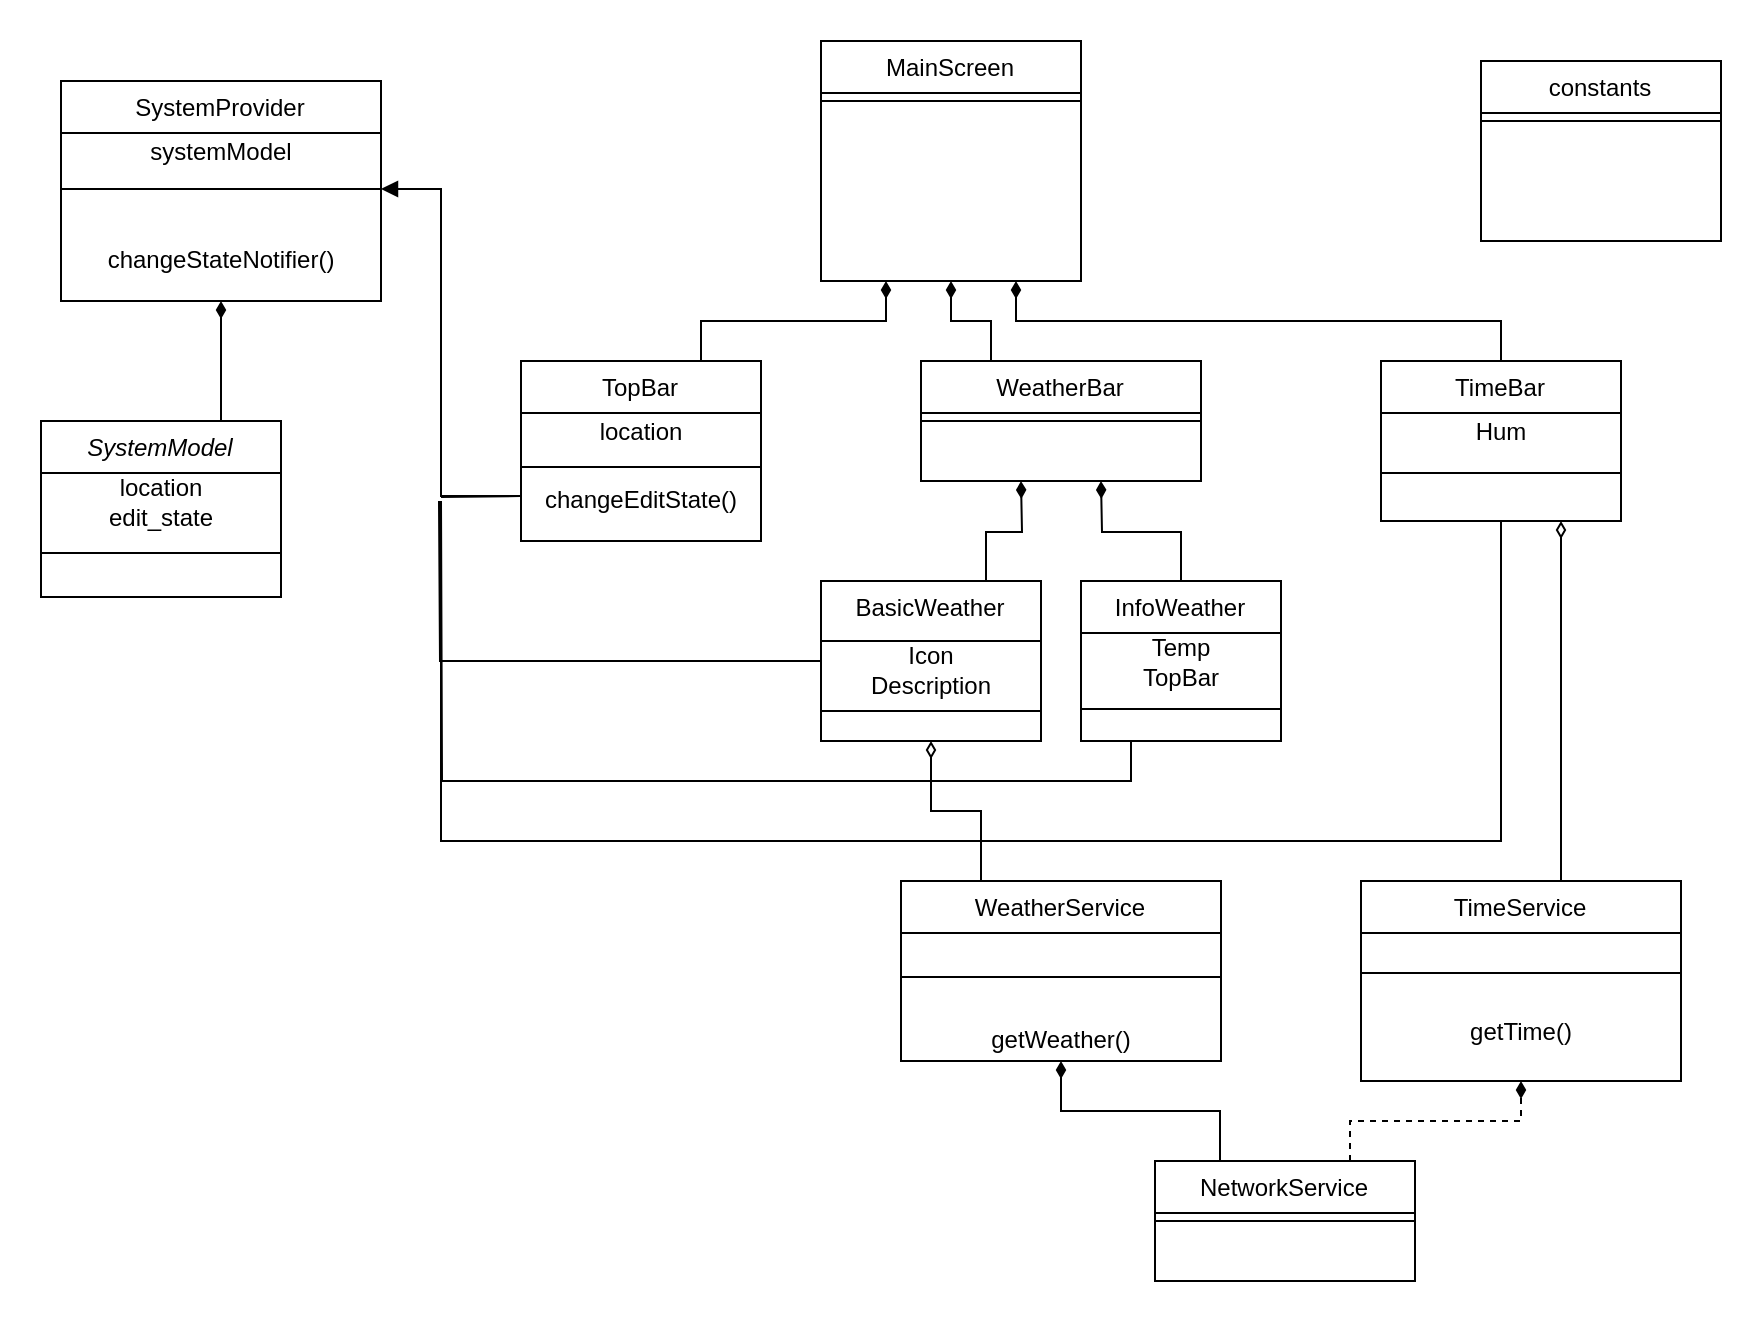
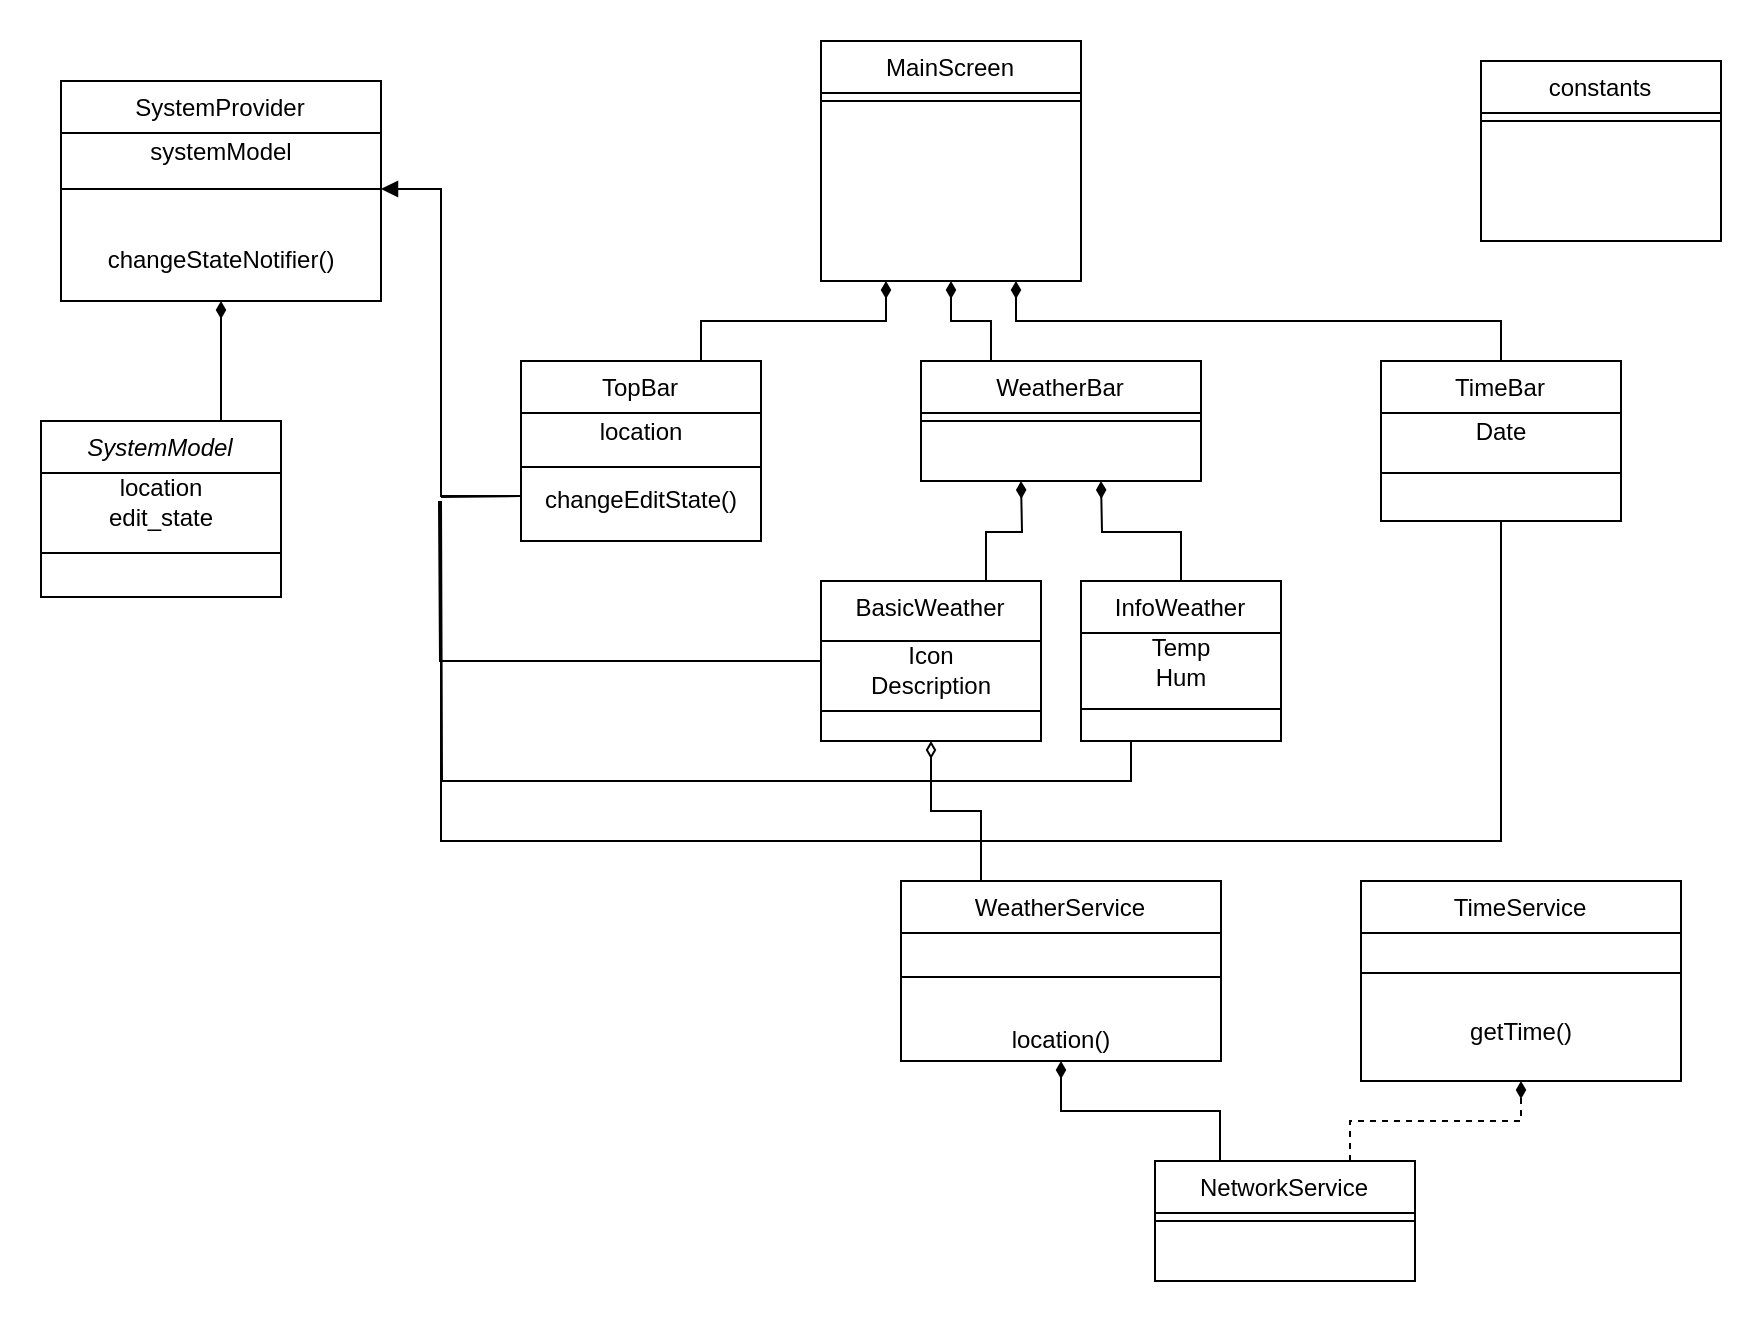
node "Hum": label "Hum" -> "Date"
node "Temp TopBar": label "Temp TopBar" -> "Temp Hum"
edge "TimeService" -> "TimeBar": removed
node "getWeather()": label "getWeather()" -> "location()"
